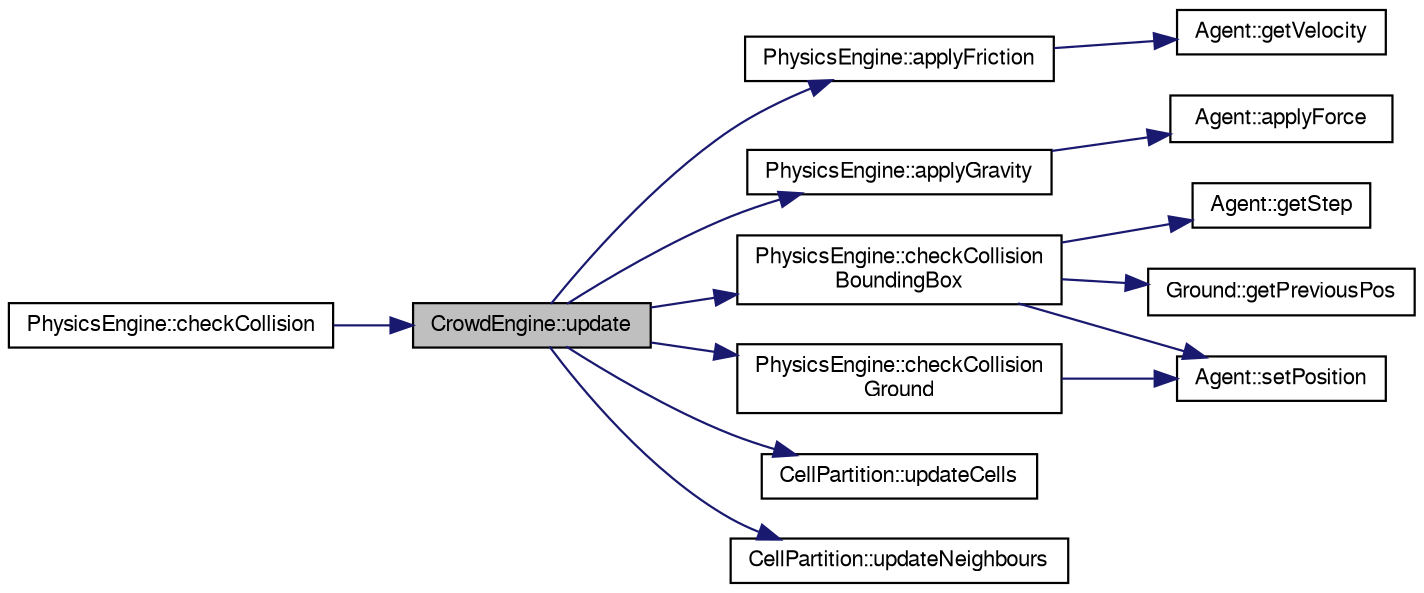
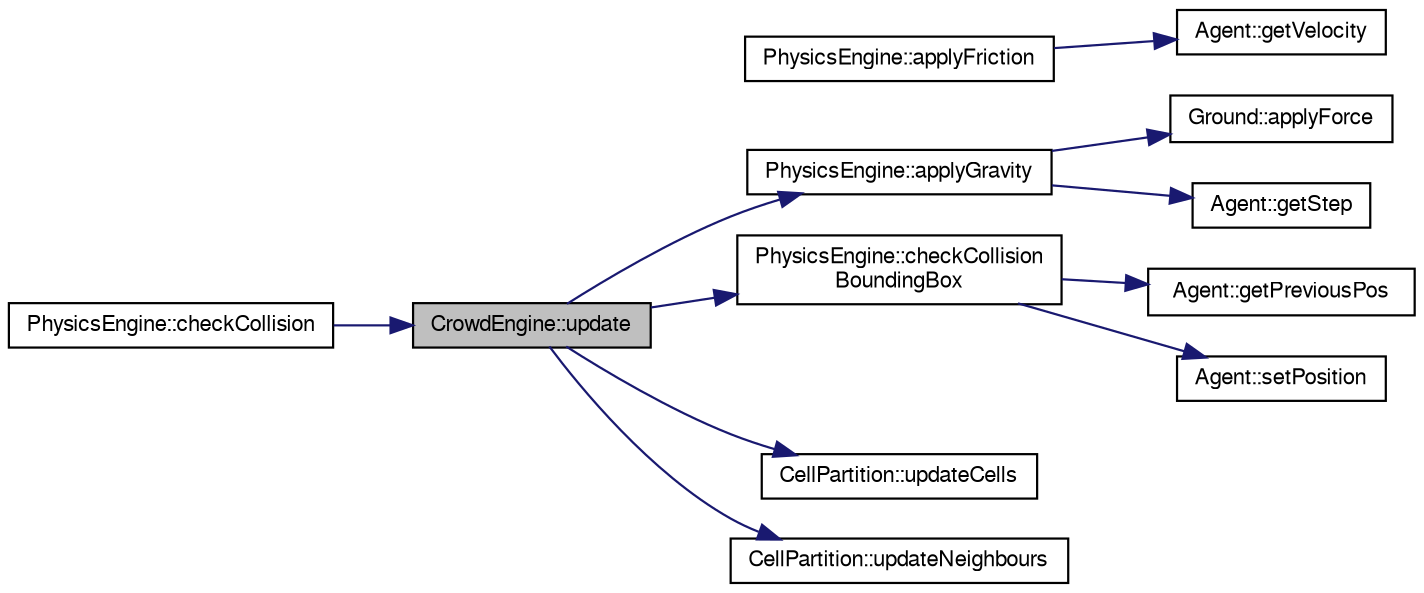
node "Agent::applyForce": label "Agent::applyForce" -> "Ground::applyForce"
edge "CrowdEngine::update" -> "PhysicsEngine::applyFriction": removed
edge "PhysicsEngine::checkCollision BoundingBox" -> "Agent::getStep": now "PhysicsEngine::applyGravity" -> "Agent::getStep"
node "Ground::getPreviousPos": label "Ground::getPreviousPos" -> "Agent::getPreviousPos"
node "PhysicsEngine::checkCollision Ground": removed
